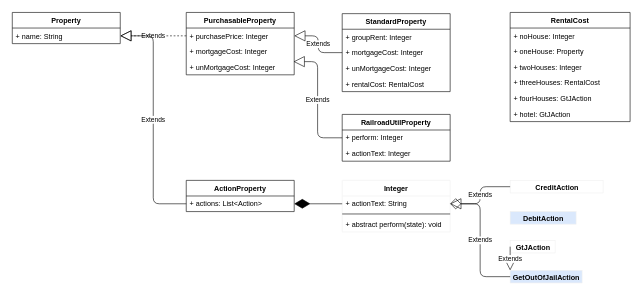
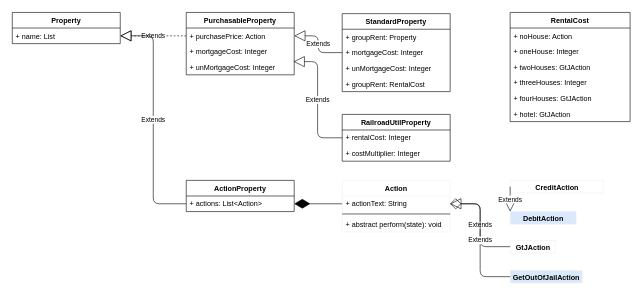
node "+ name: String": label "+ name: String" -> "+ name: List"
node "+ purchasePrice: Integer": label "+ purchasePrice: Integer" -> "+ purchasePrice: Action"
node "+ noHouse: Integer": label "+ noHouse: Integer" -> "+ noHouse: Action"
node "+ groupRent: Integer": label "+ groupRent: Integer" -> "+ groupRent: Property"
node "+ oneHouse: Property": label "+ oneHouse: Property" -> "+ oneHouse: Integer"
node "+ twoHouses: Integer": label "+ twoHouses: Integer" -> "+ twoHouses: GtJAction"
node "+ threeHouses: RentalCost": label "+ threeHouses: RentalCost" -> "+ threeHouses: Integer"
node "+ rentalCost: RentalCost": label "+ rentalCost: RentalCost" -> "+ groupRent: RentalCost"
node "+ perform: Integer": label "+ perform: Integer" -> "+ rentalCost: Integer"
node "+ actionText: Integer": label "+ actionText: Integer" -> "+ costMultiplier: Integer"
edge "CreditAction" -> "+ actionText: String": now "CreditAction" -> "DebitAction"
node "Integer": label "Integer" -> "Action"
edge "GtJAction" -> "GetOutOfJailAction": now "GtJAction" -> "+ actionText: String"
